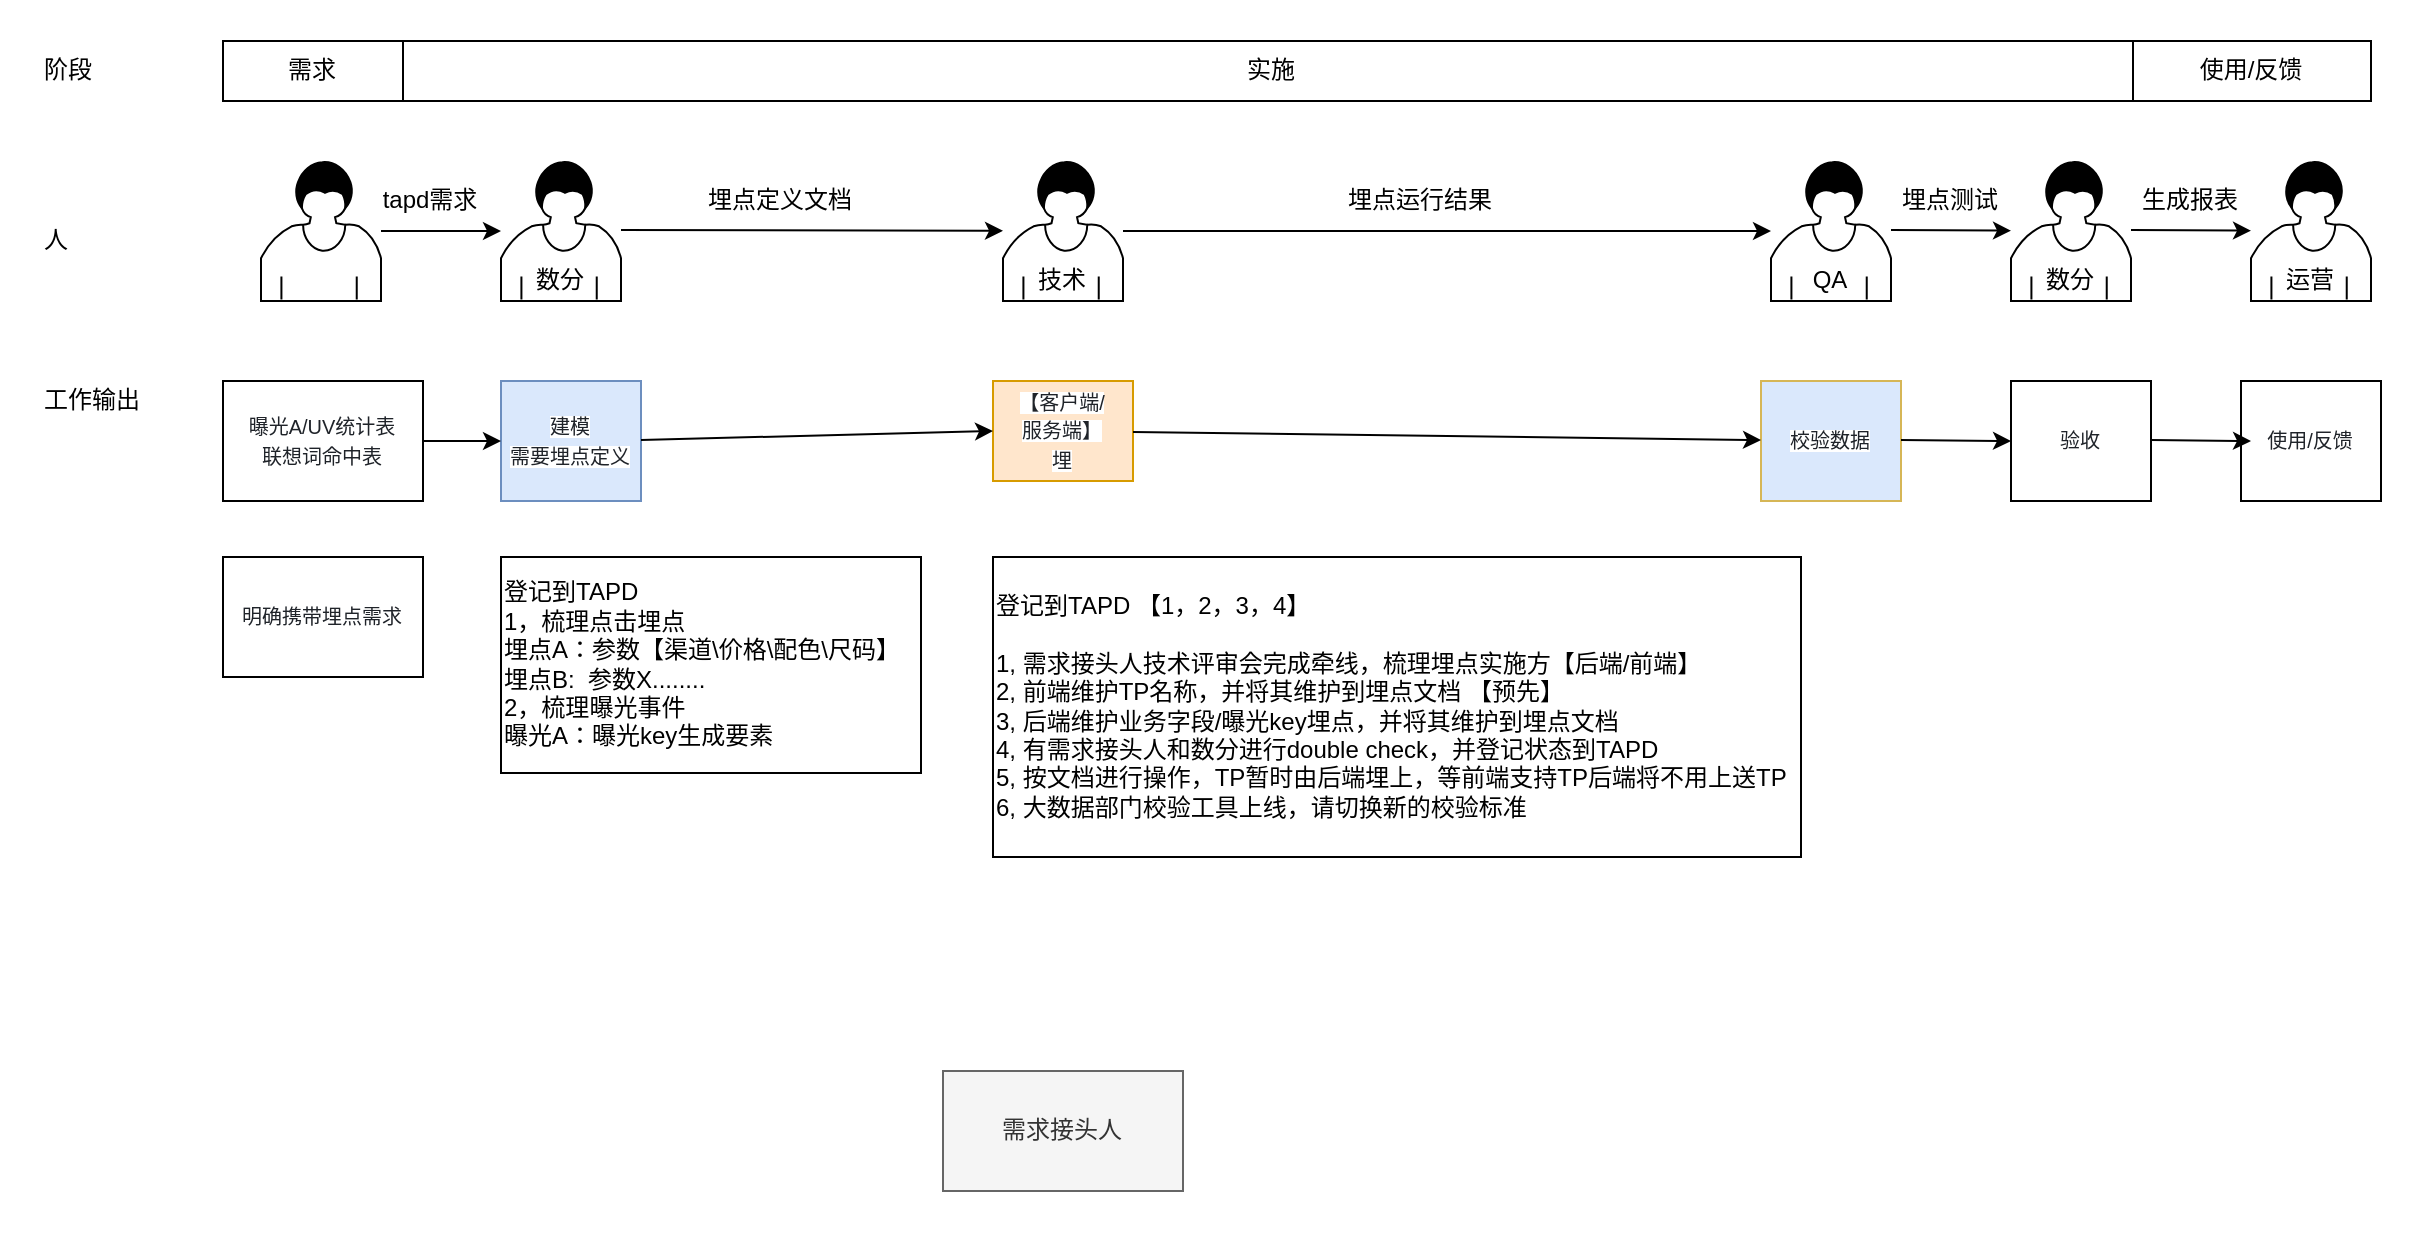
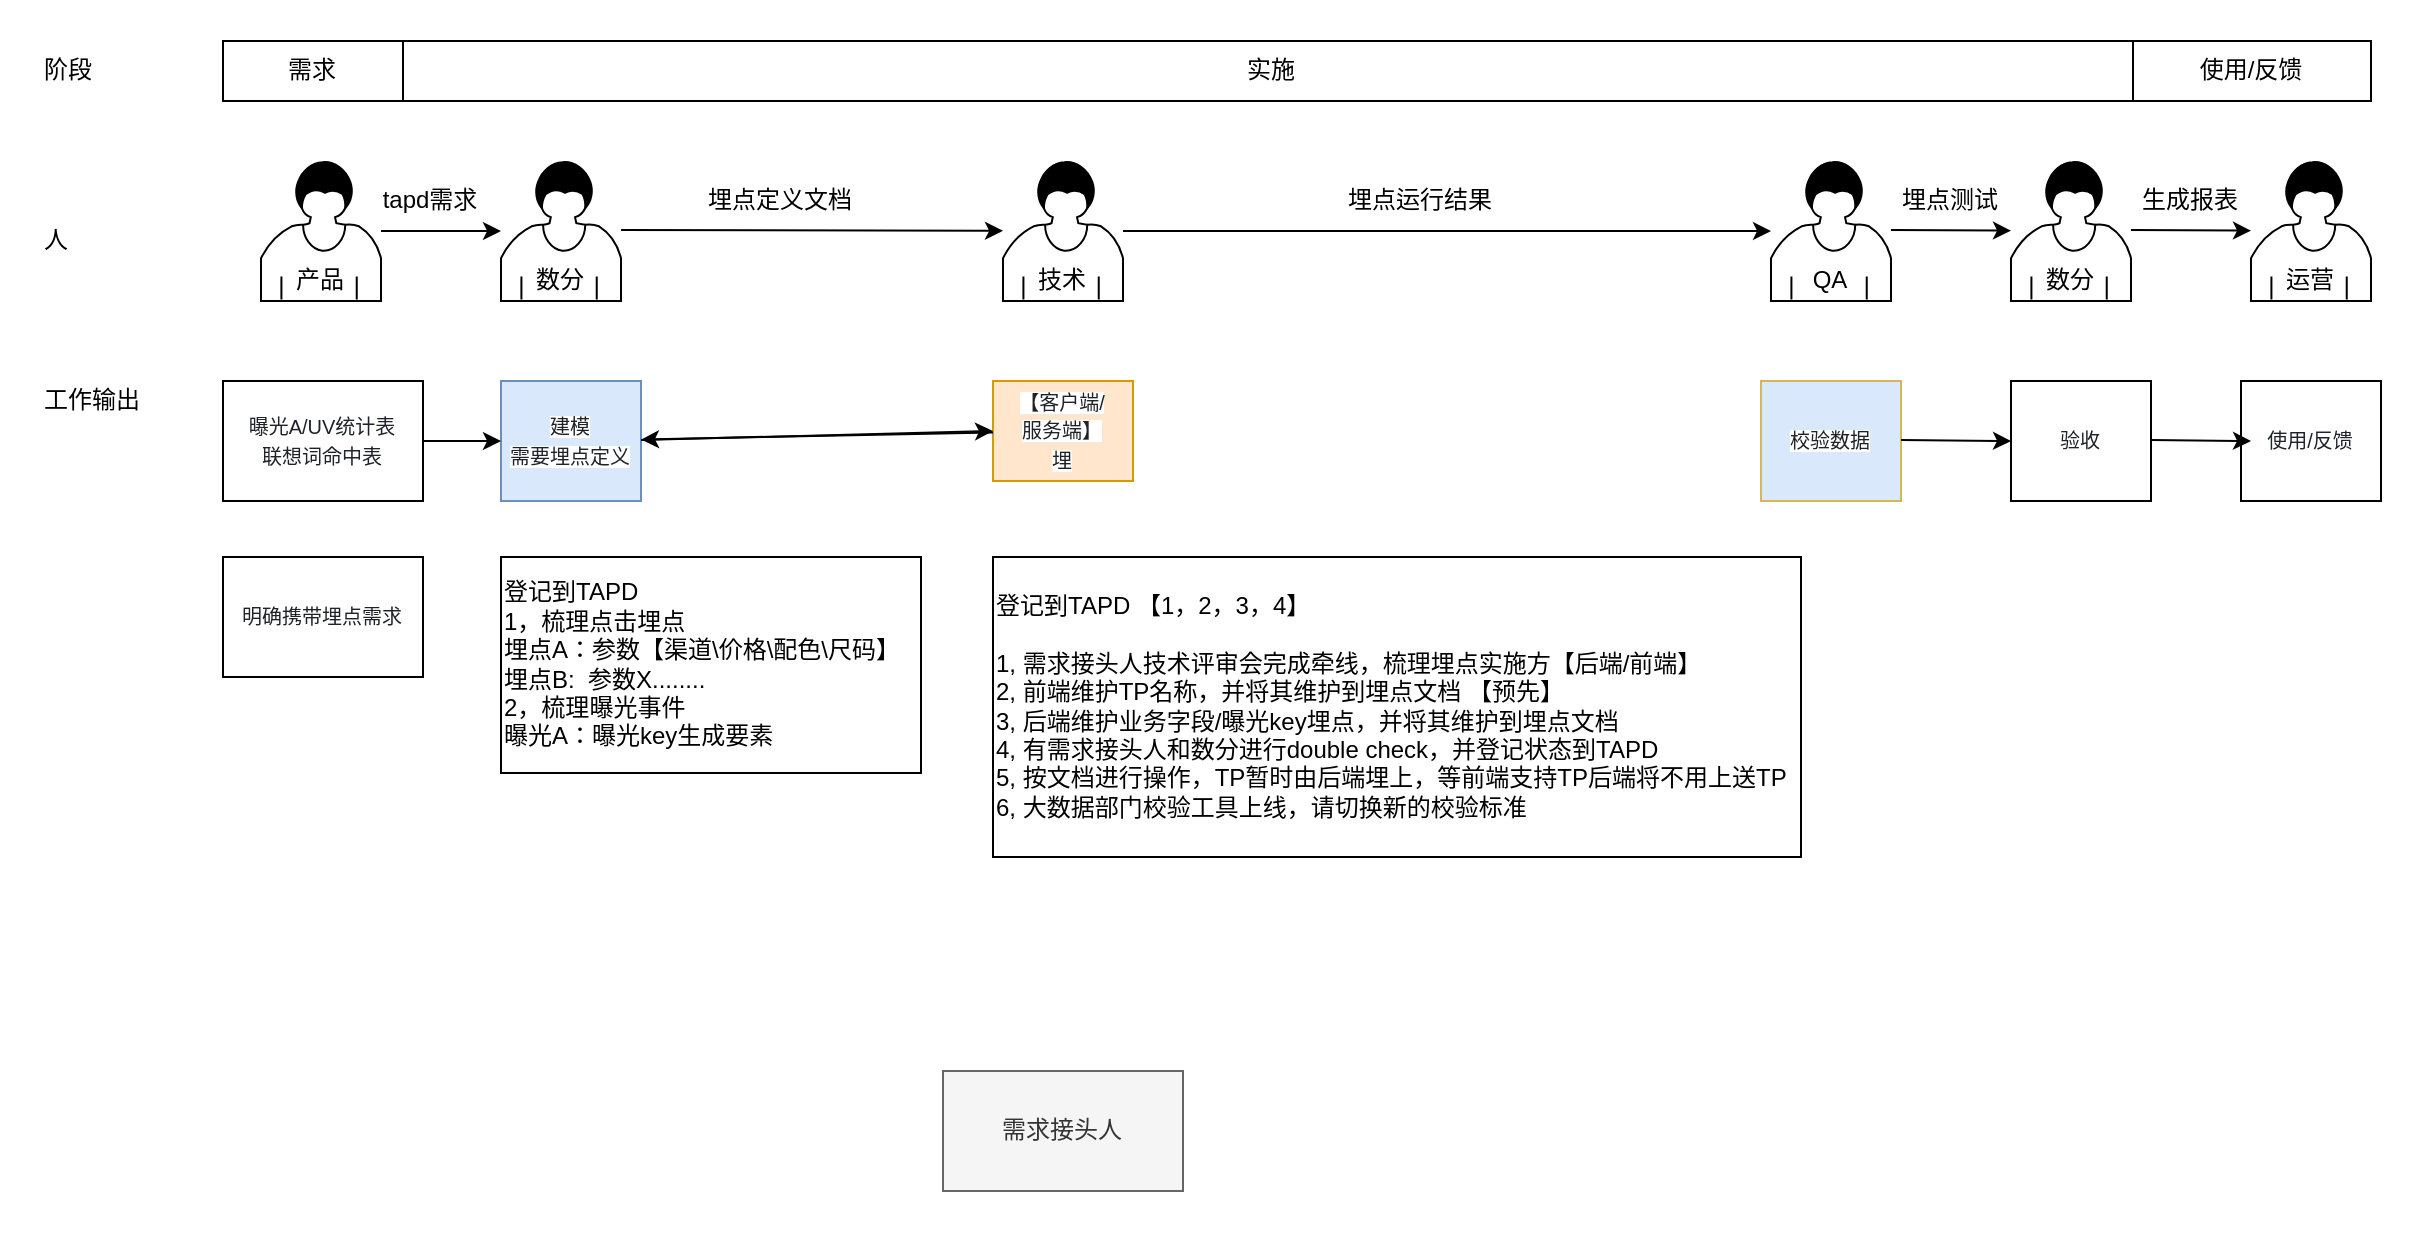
node "产品": added
edge "【客户端/ 服务端】 埋" -> "校验数据": now "【客户端/ 服务端】 埋" -> "建模 需要埋点定义"
